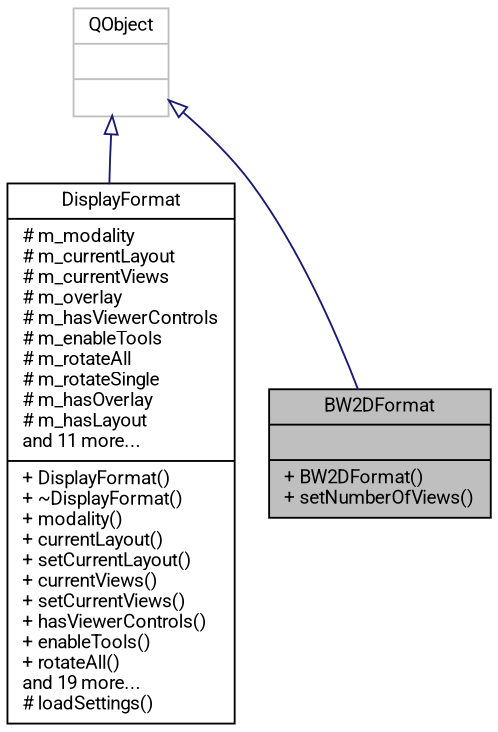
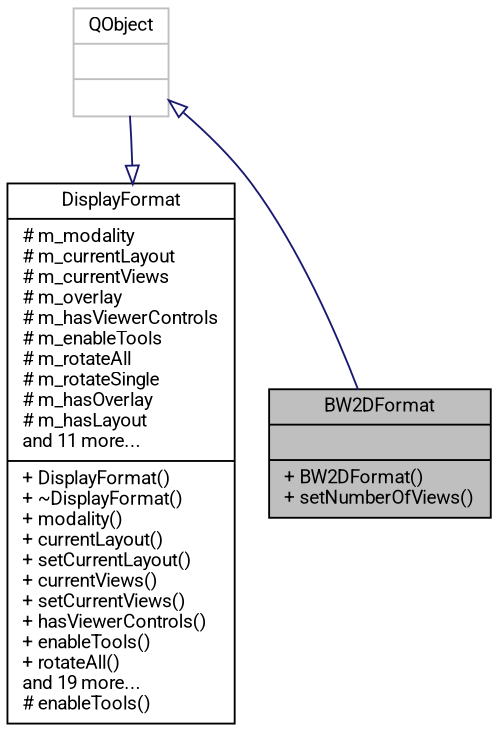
edge "DisplayFormat" -> "QObject": reversed
node "DisplayFormat": text "# loadSettings()" -> "# enableTools()"
